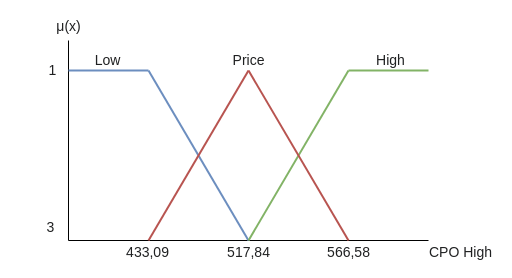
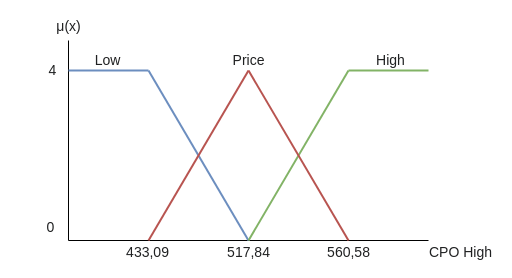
node "1": label "1" -> "4"
node "3": label "3" -> "0"
node "566,58": label "566,58" -> "560,58"
